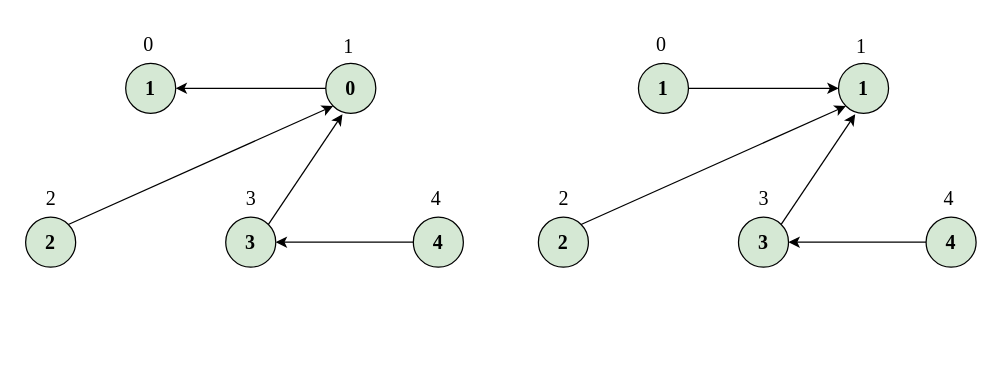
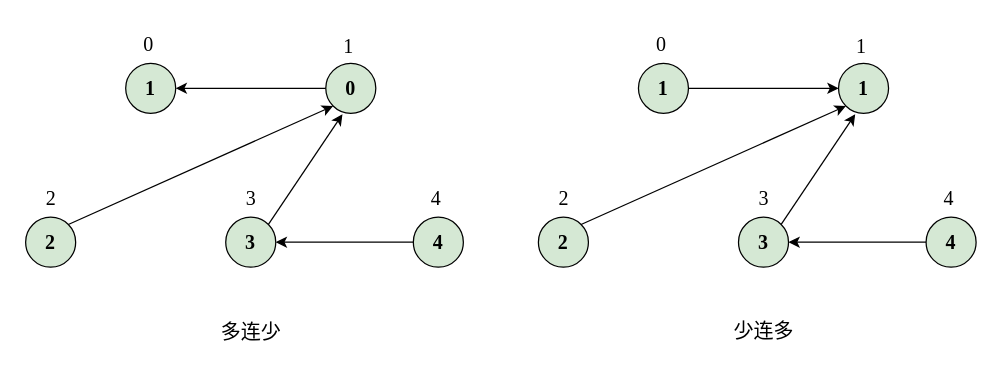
node "少连多": added
node "多连少": added
